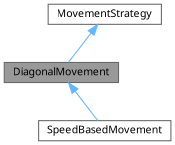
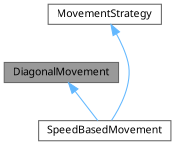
edge "DiagonalMovement" -> "MovementStrategy": now "SpeedBasedMovement" -> "MovementStrategy"
